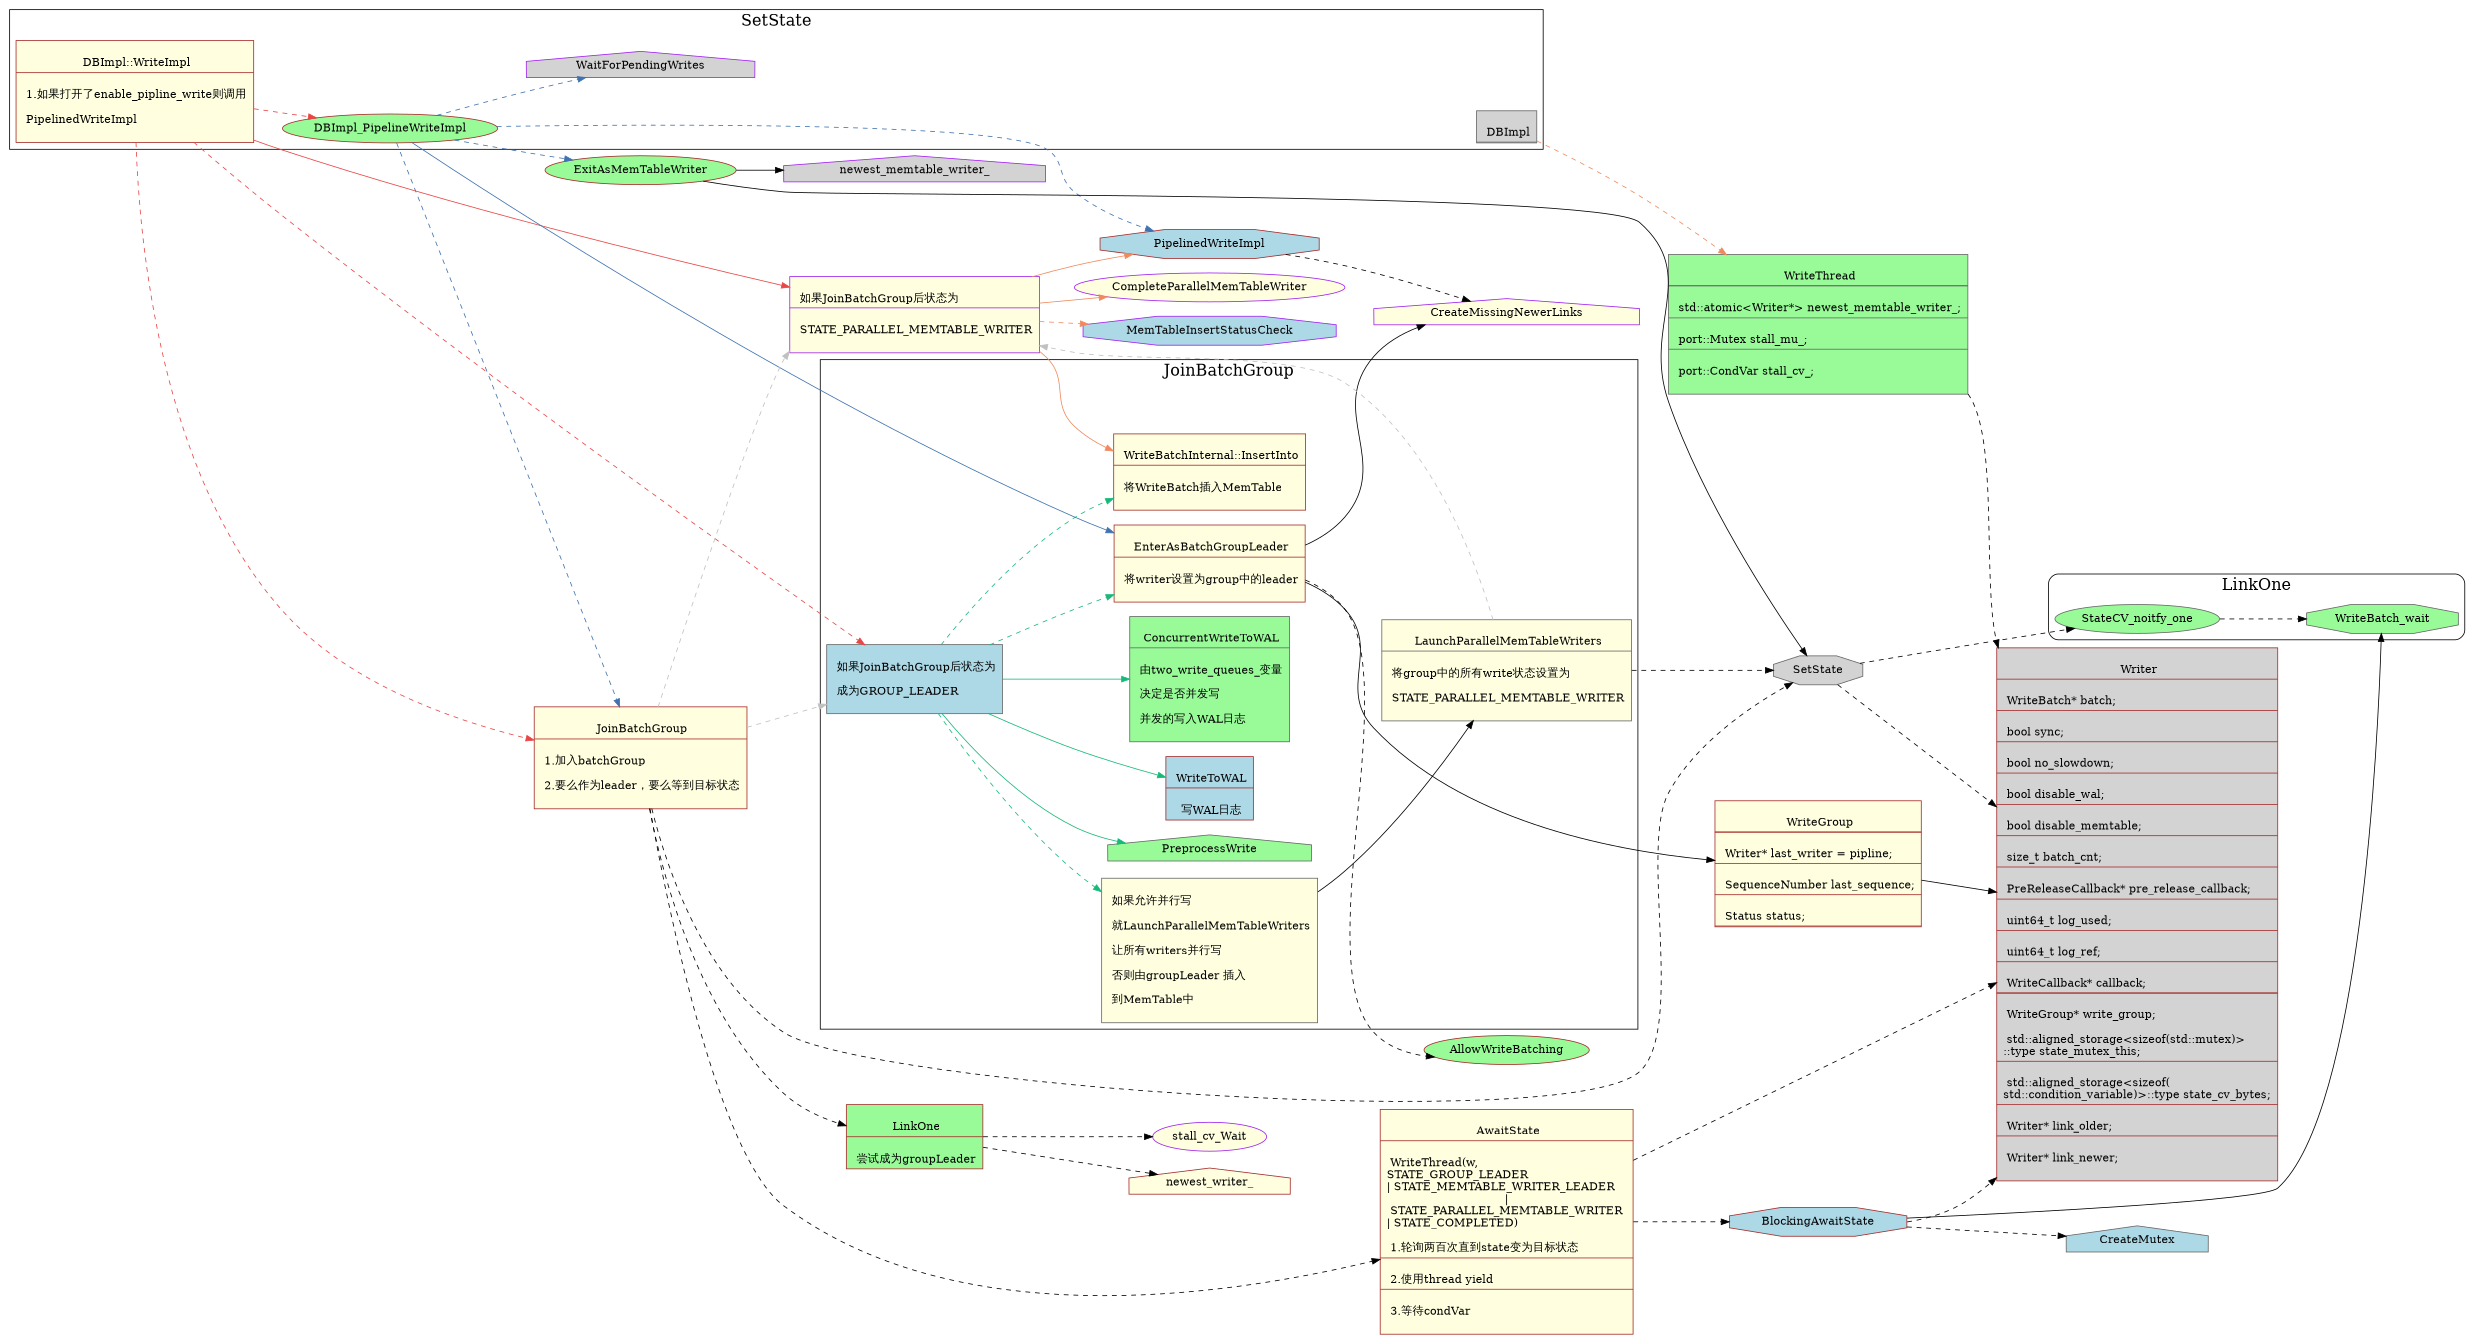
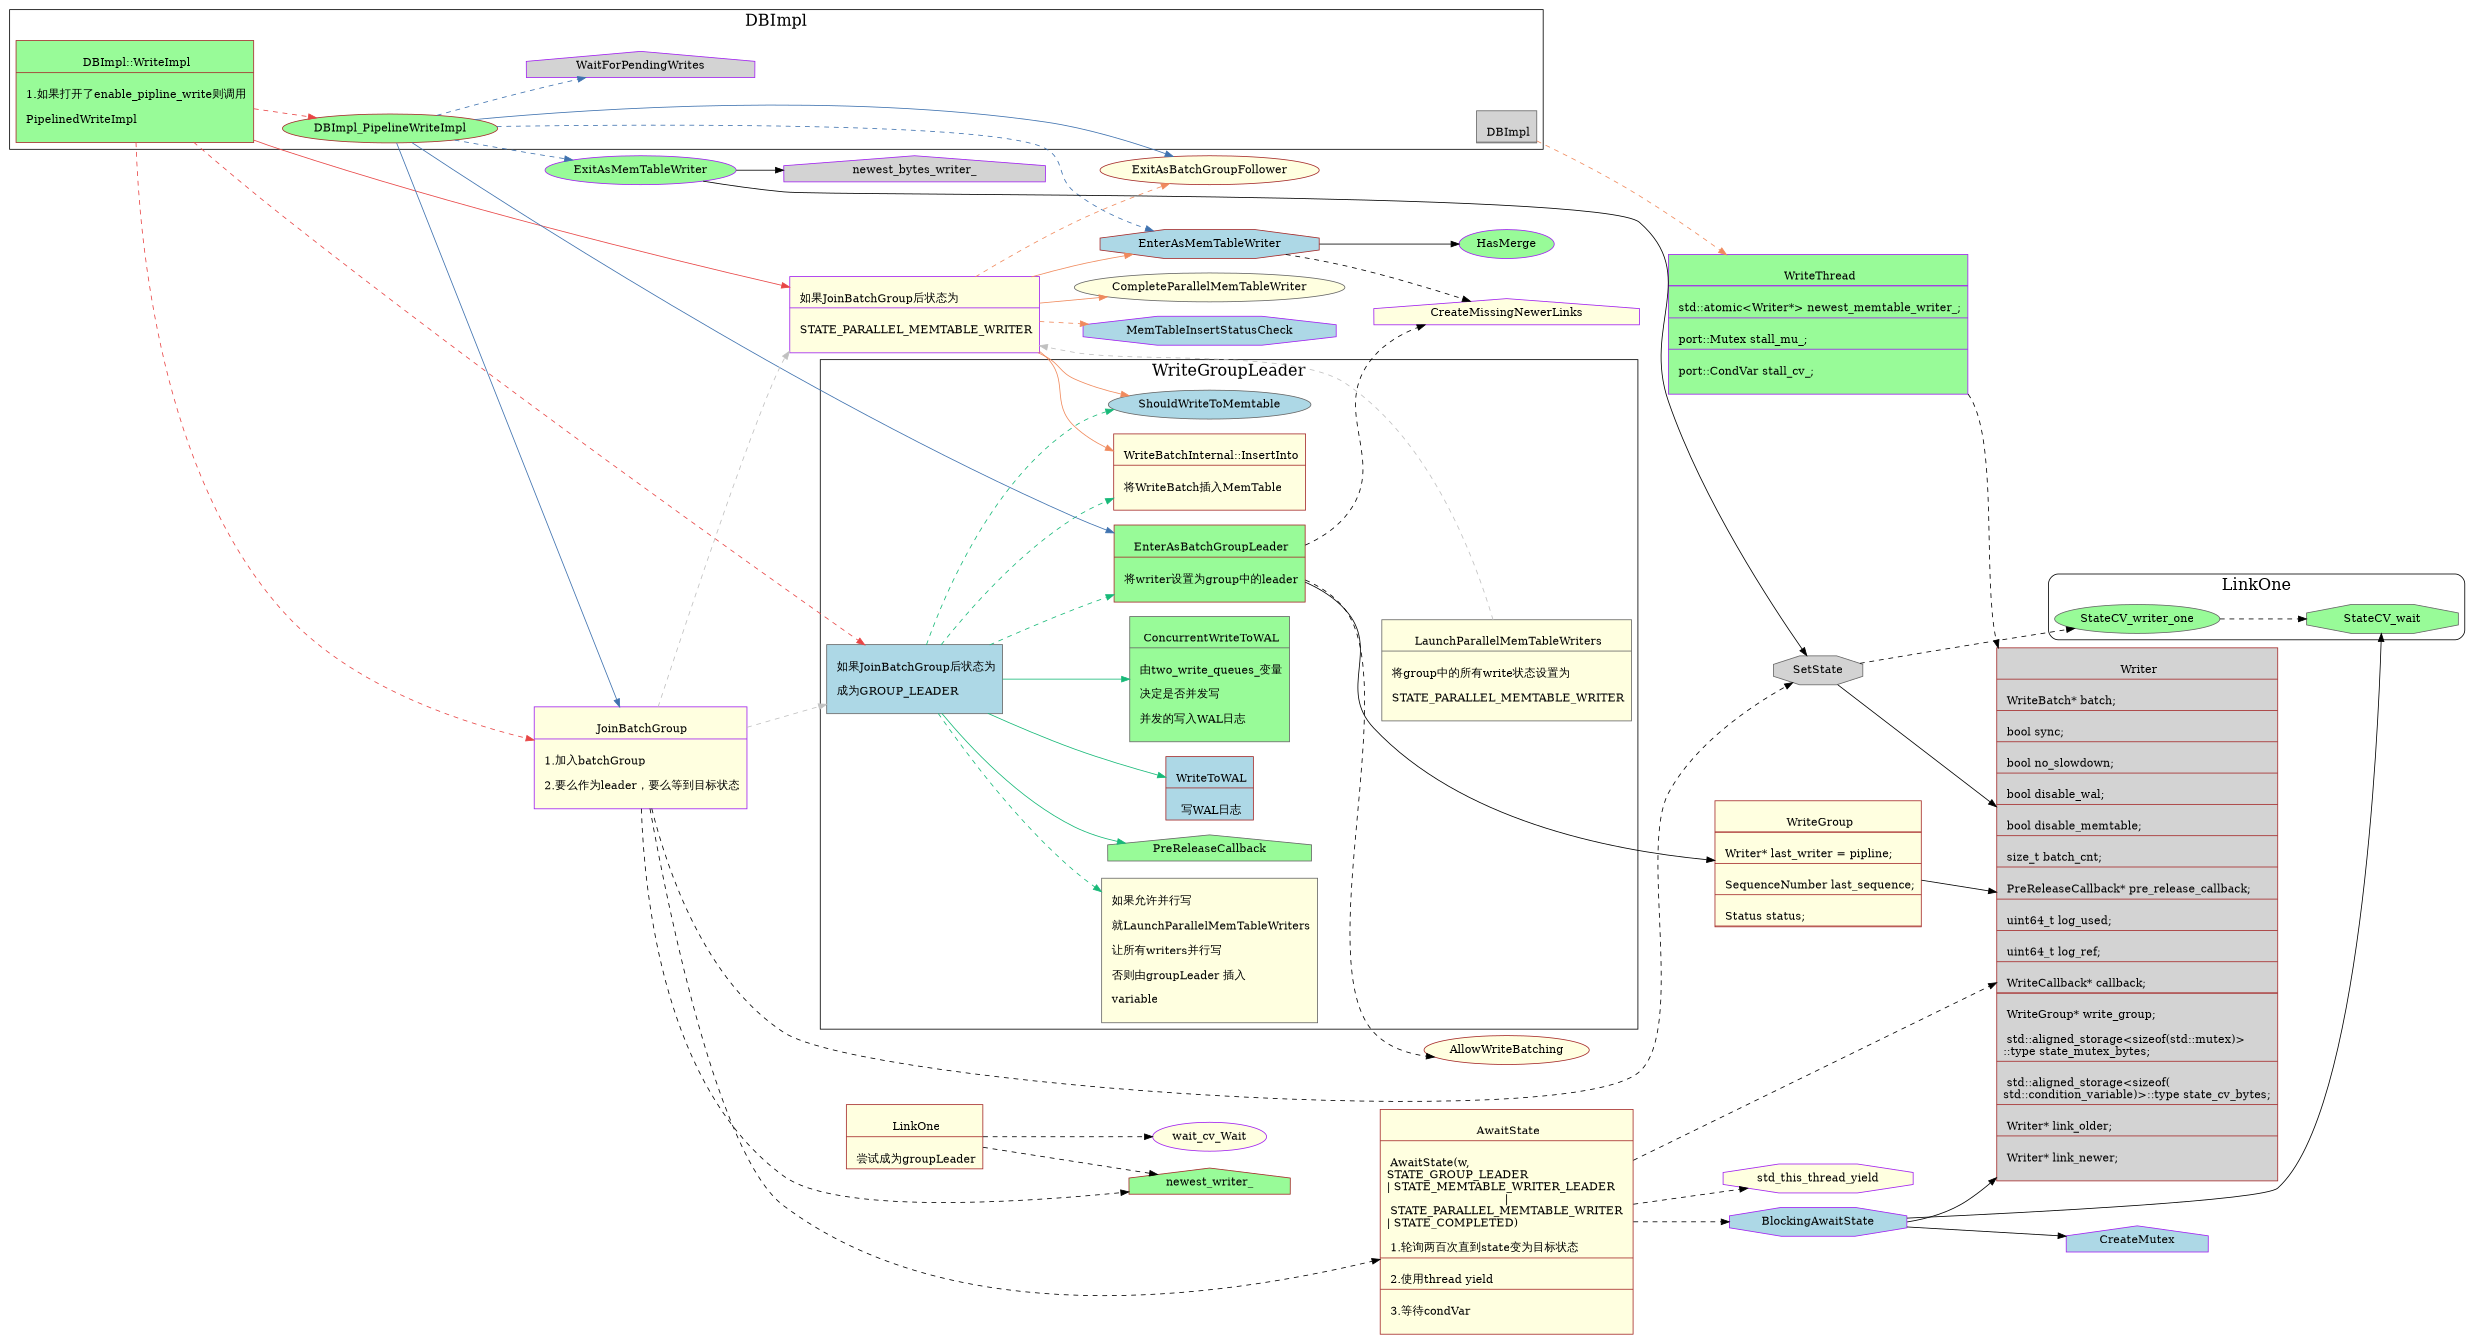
cluster "SetState": label "SetState" -> "DBImpl"
node "DBImpl::WriteImpl": fillcolor lightyellow -> palegreen
node "ExitAsMemTableWriter": color brown -> purple
node "newest_memtable_writer_": label "newest_memtable_writer_" -> "newest_bytes_writer_"
node "ExitAsBatchGroupFollower": added
node "PipelinedWriteImpl": label "PipelinedWriteImpl" -> "EnterAsMemTableWriter"
node "HasMerge": added
node "CompleteParallelMemTableWriter": color purple -> gray40
node "WriteThread": color gray40 -> purple
cluster "JoinBatchGroup": label "JoinBatchGroup" -> "WriteGroupLeader"
node "ShouldWriteToMemtable": added
edge "DBImpl_PipelineWriteImpl" -> "JoinBatchGroup": style dashed -> solid
edge "EnterAsBatchGroupLeader" -> "CreateMissingNewerLinks": style solid -> dashed
node "EnterAsBatchGroupLeader": fillcolor lightyellow -> palegreen
node "StateCV_noitfy_one": label "StateCV_noitfy_one" -> "StateCV_writer_one"
node "WriteBatch_wait": label "WriteBatch_wait" -> "StateCV_wait"
edge "LaunchParallelMemTableWriters" -> "SetState": removed
edge "SetState" -> "Writer": style dashed -> solid
node "JoinBatchGroup": color brown -> purple
edge "如果允许并行写" -> "LaunchParallelMemTableWriters": removed
node "PreprocessWrite": label "PreprocessWrite" -> "PreReleaseCallback"
edge "JoinBatchGroup" -> "LinkOne": now "JoinBatchGroup" -> "newest_writer_"
node "如果允许并行写": text "到MemTable中" -> "variable"
node "AllowWriteBatching": fillcolor palegreen -> lightyellow
node "Writer": text "::type state_mutex_this;" -> "::type state_mutex_bytes;"
node "LinkOne": fillcolor palegreen -> lightyellow
node "stall_cv_Wait": label "stall_cv_Wait" -> "wait_cv_Wait"
node "AwaitState": text "WriteThread(w," -> "AwaitState(w,"
node "std_this_thread_yield": added
node "newest_writer_": fillcolor lightyellow -> palegreen
edge "BlockingAwaitState" -> "Writer": style dashed -> solid
node "BlockingAwaitState": color brown -> purple
edge "BlockingAwaitState" -> "CreateMutex": style dashed -> solid
node "CreateMutex": color gray40 -> purple
